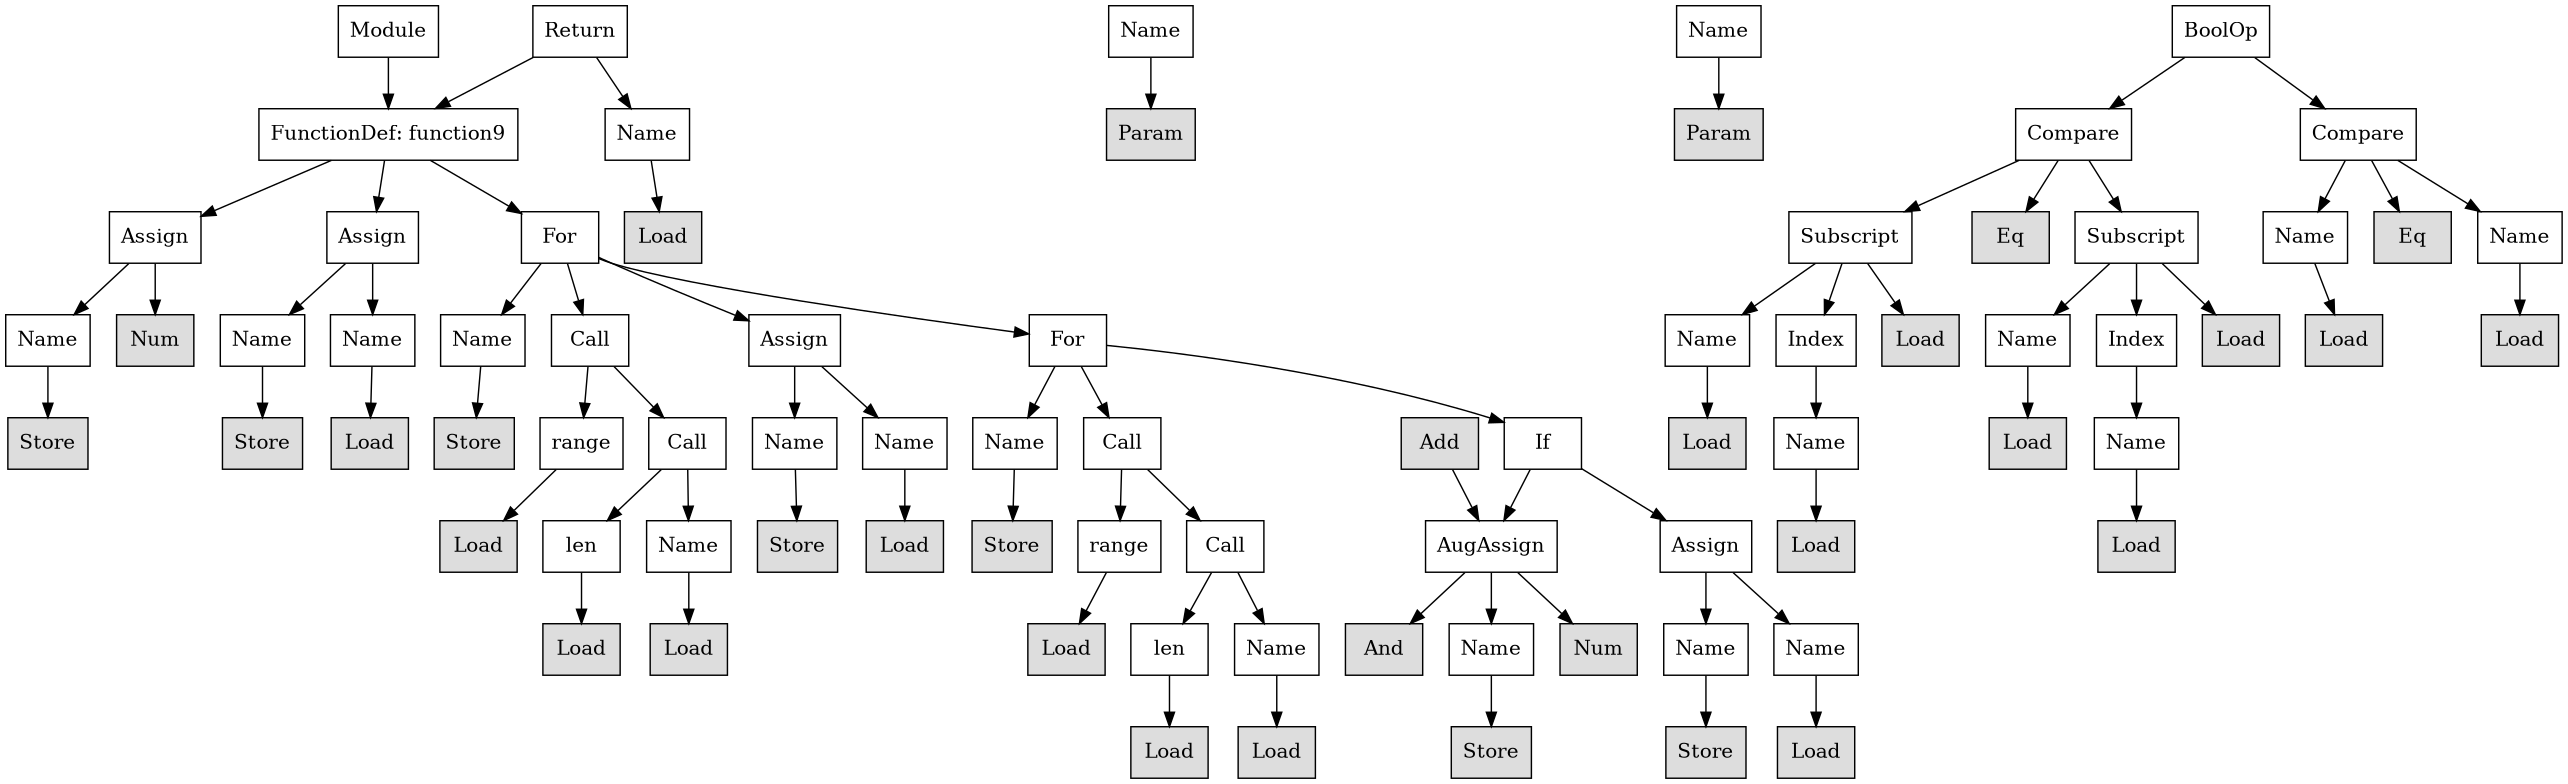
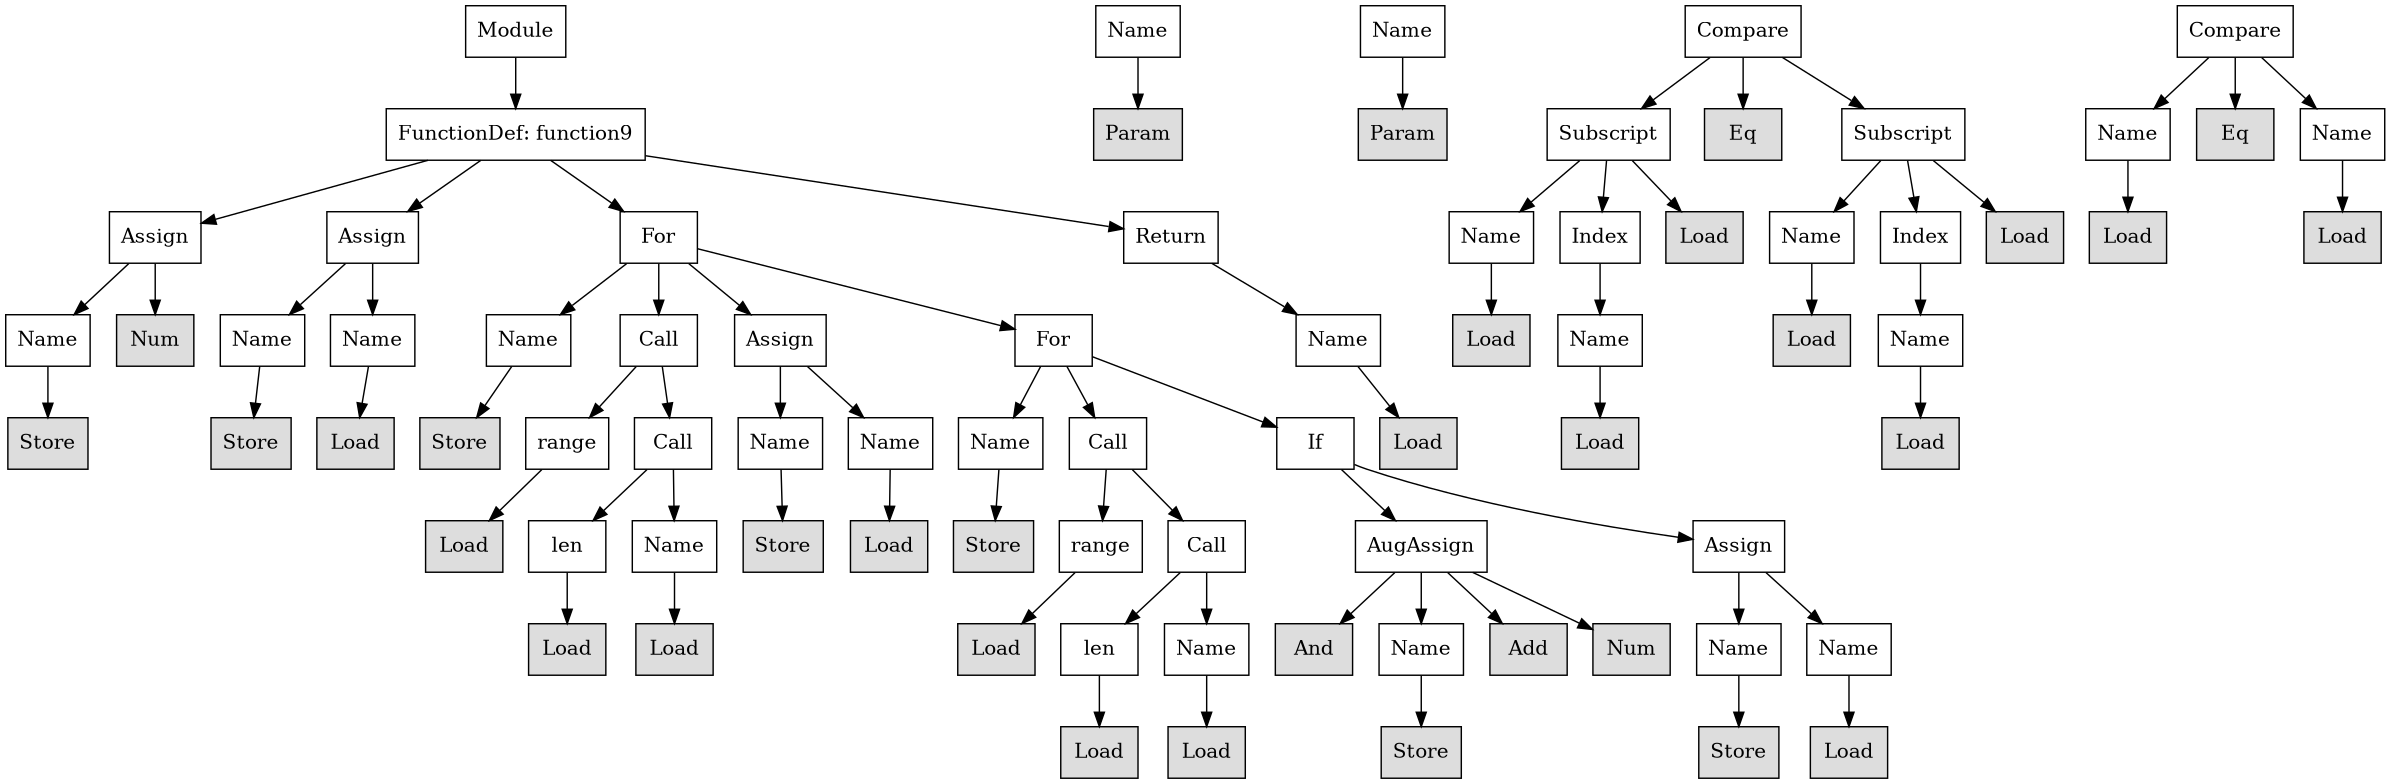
node "BoolOp": removed
edge "Return" -> "FunctionDef: function9": reversed
edge "Add" -> "AugAssign": reversed
